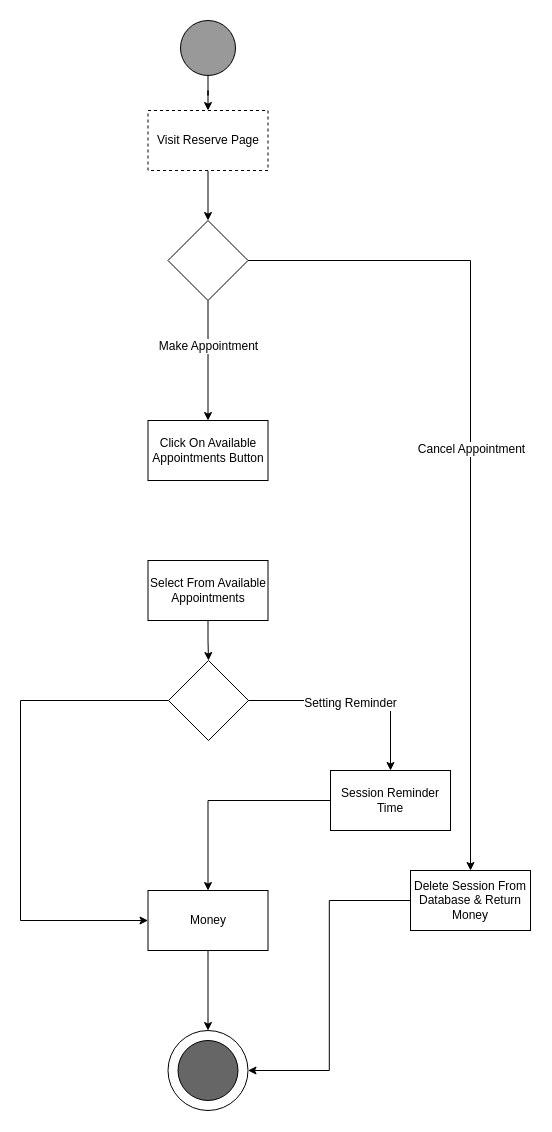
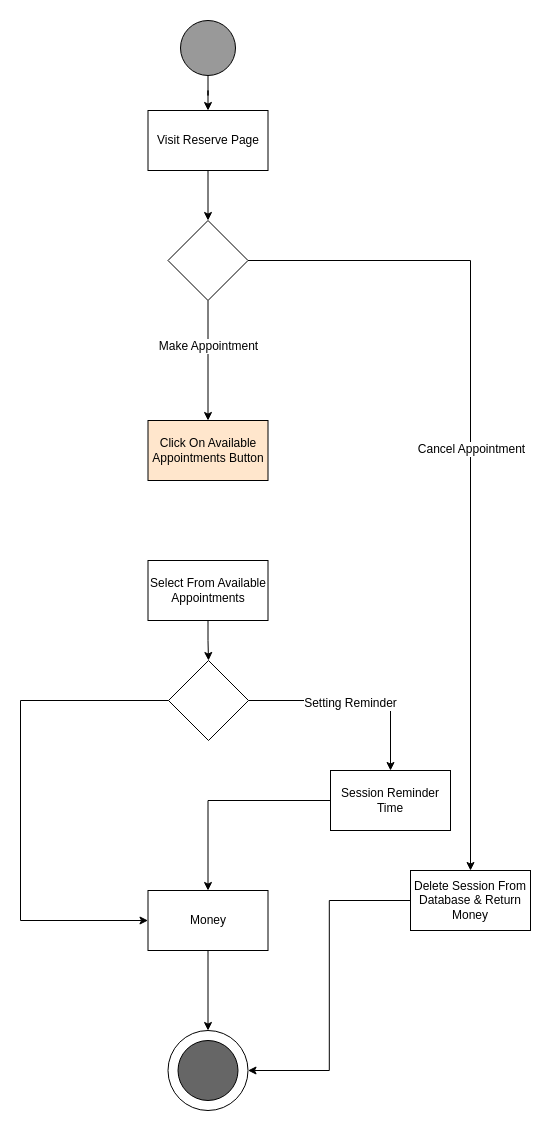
node "Visit Reserve Page": style dashed -> solid
node "Click On Available Appointments Button": fillcolor #ffffff -> #ffe6cc
